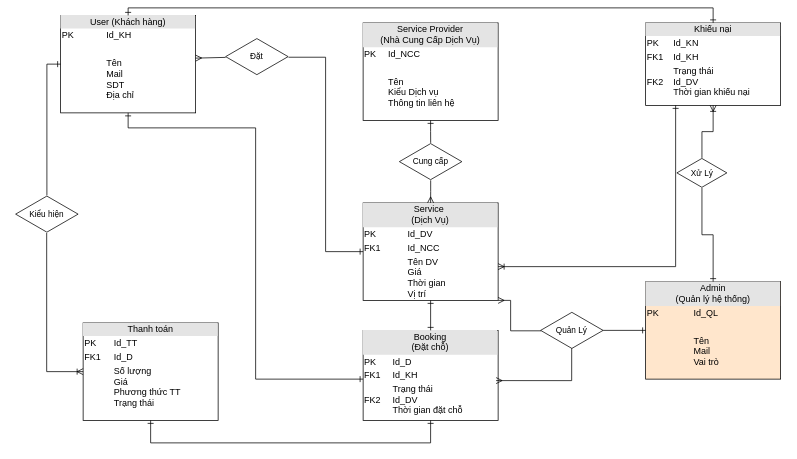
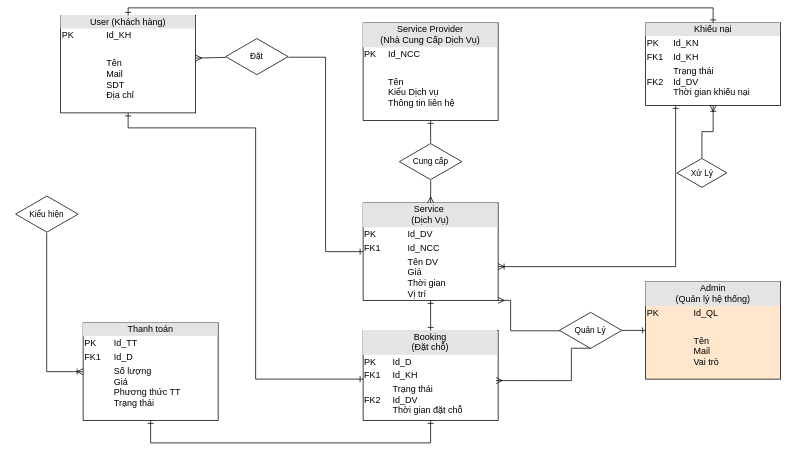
edge "Kiểu hiện" -> "User (Khách hàng) PK Id_KH Tên Mail SDT Địa chỉ": removed
edge "Xử Lý" -> "Admin (Quản lý hệ thống) PK Id_QL Tên Mail Vai trò": removed
node "Quản Lý": moved (572, 330) -> (590, 330)
